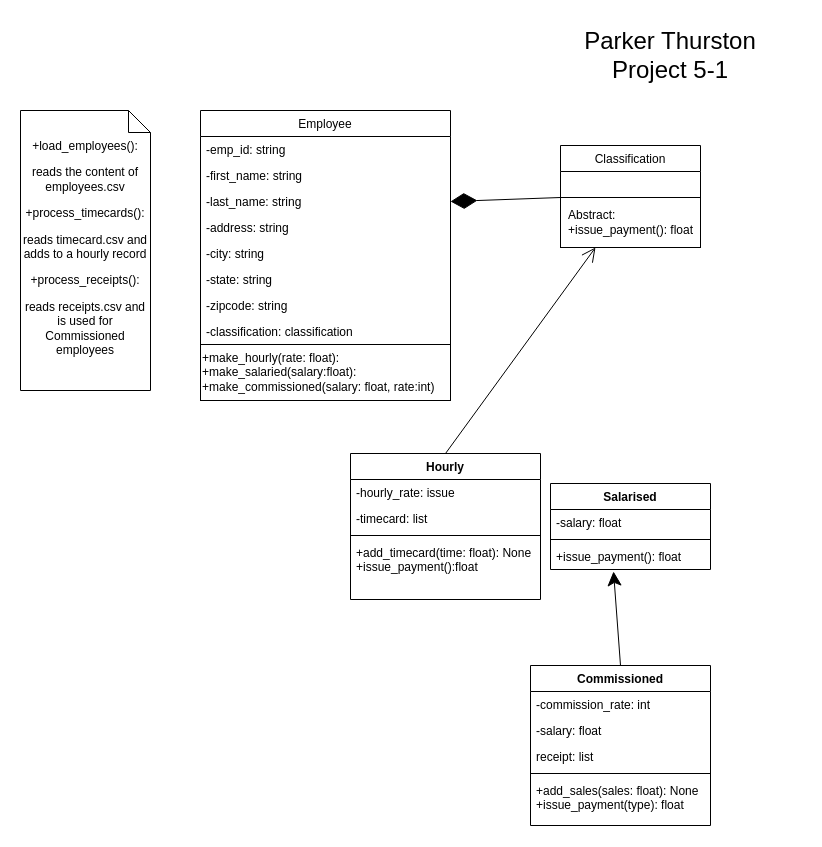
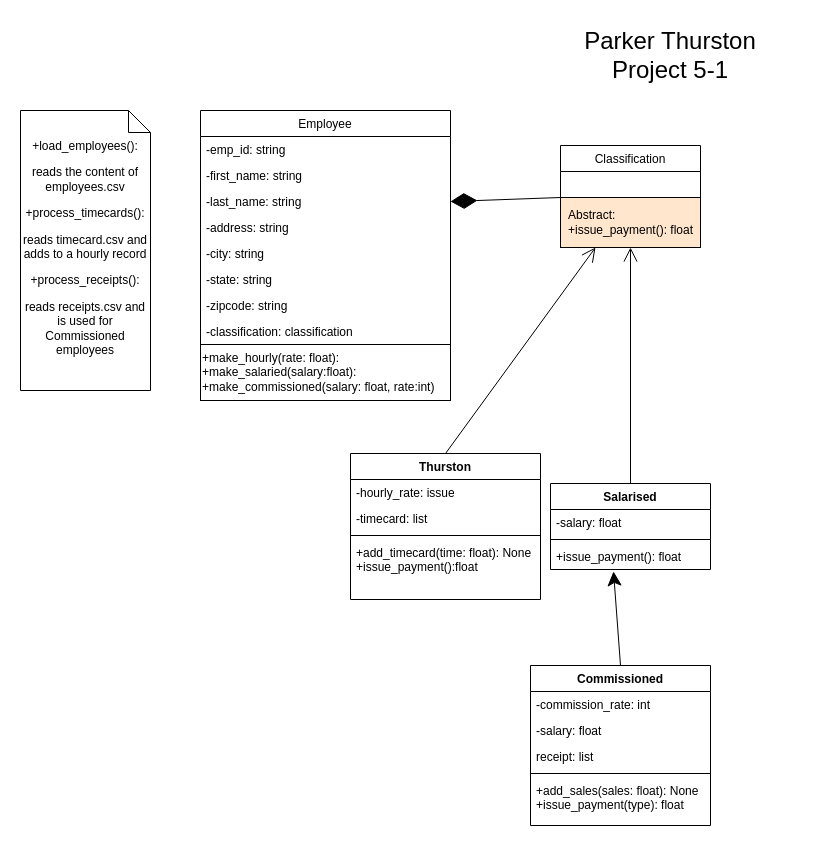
node "Abstract: +issue_payment(): float": fillcolor #ffffff -> #ffe6cc
edge "Salarised" -> "Classification": added
node "Hourly": label "Hourly" -> "Thurston"
